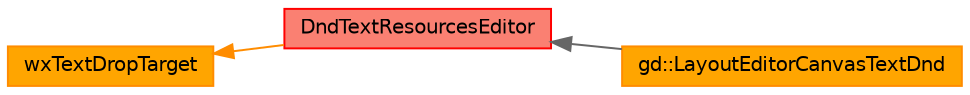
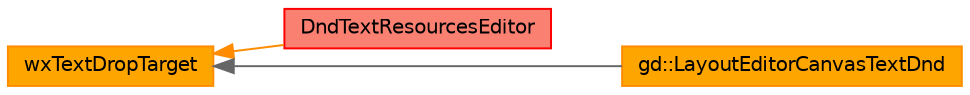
edge "gd::LayoutEditorCanvasTextDnd" -> "DndTextResourcesEditor": now "gd::LayoutEditorCanvasTextDnd" -> "wxTextDropTarget"
